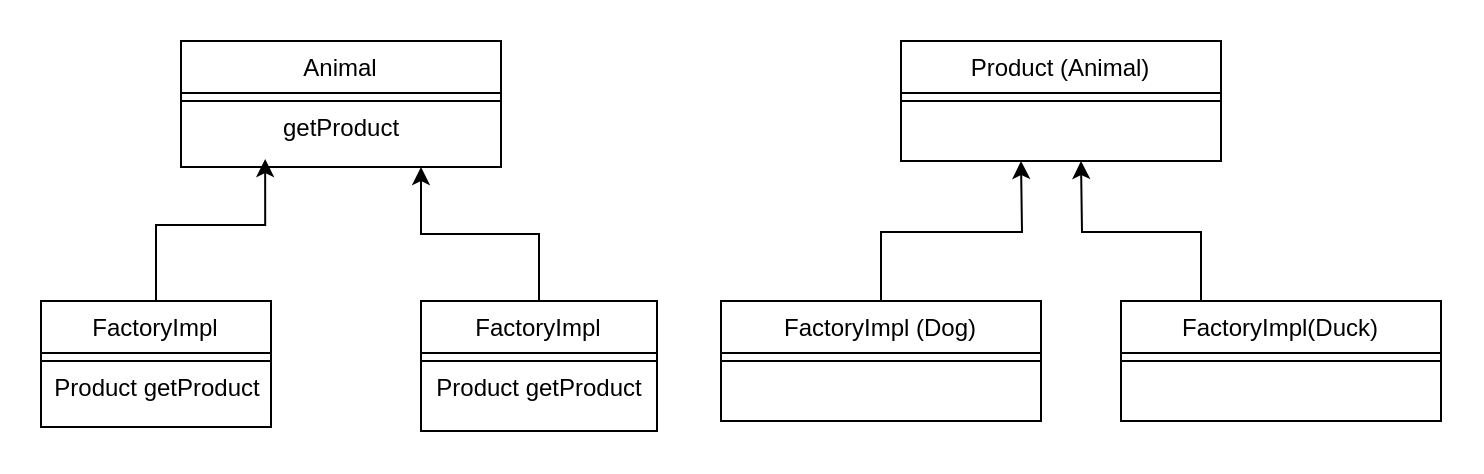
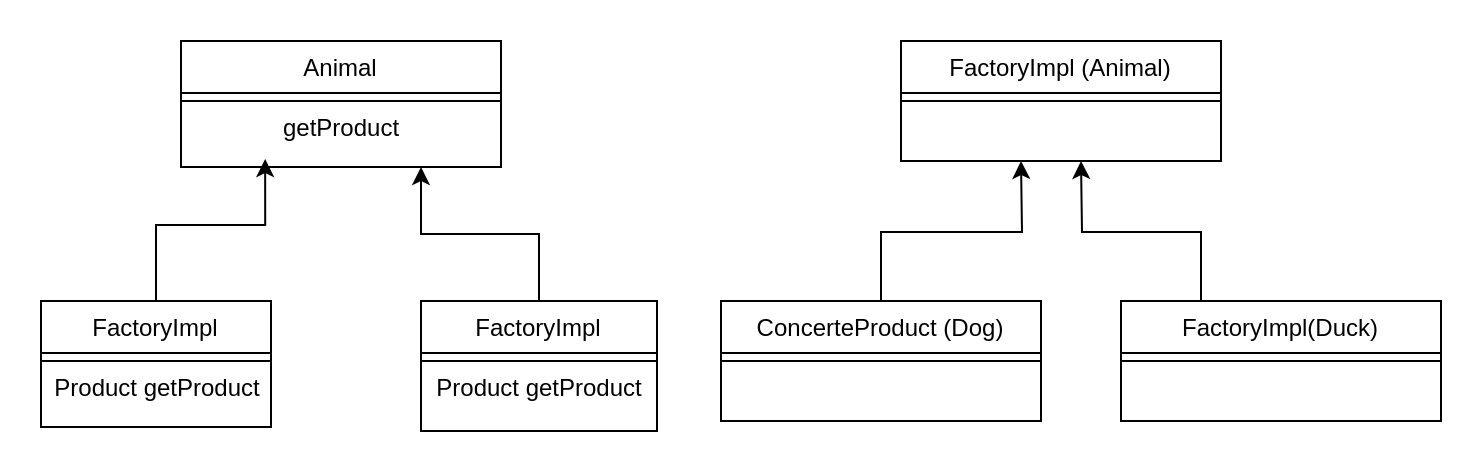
node "Product (Animal)": label "Product (Animal)" -> "FactoryImpl (Animal)"
node "FactoryImpl (Dog)": label "FactoryImpl (Dog)" -> "ConcerteProduct (Dog)"
